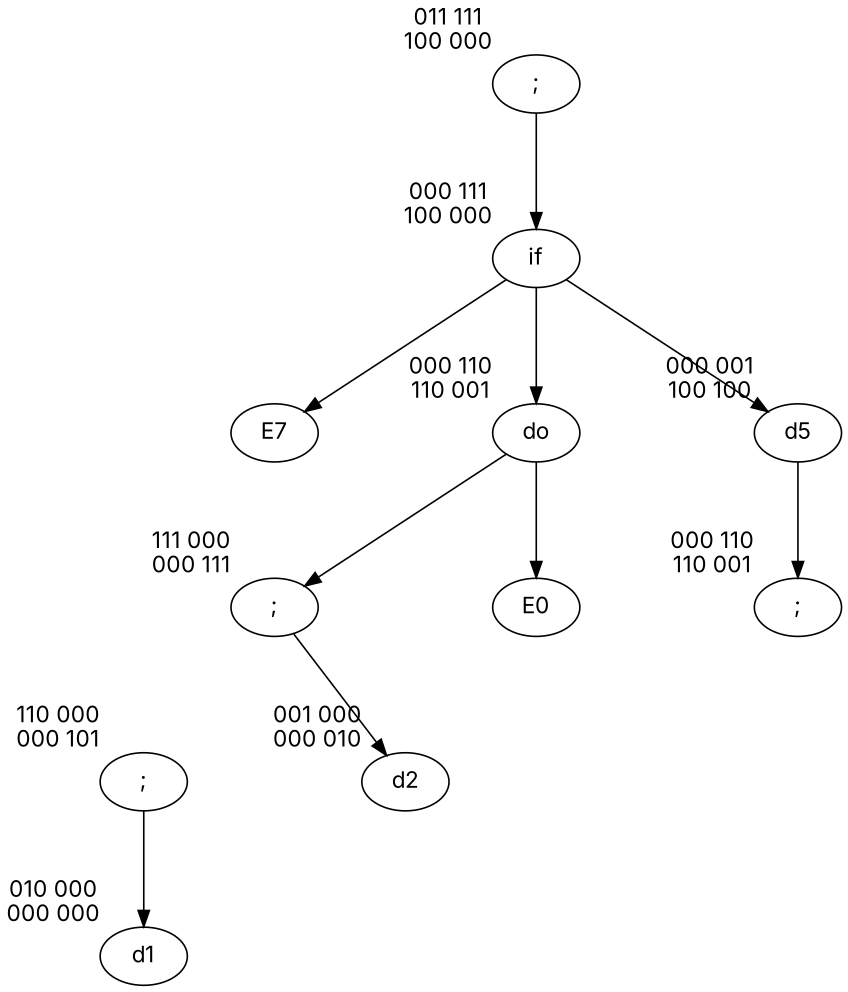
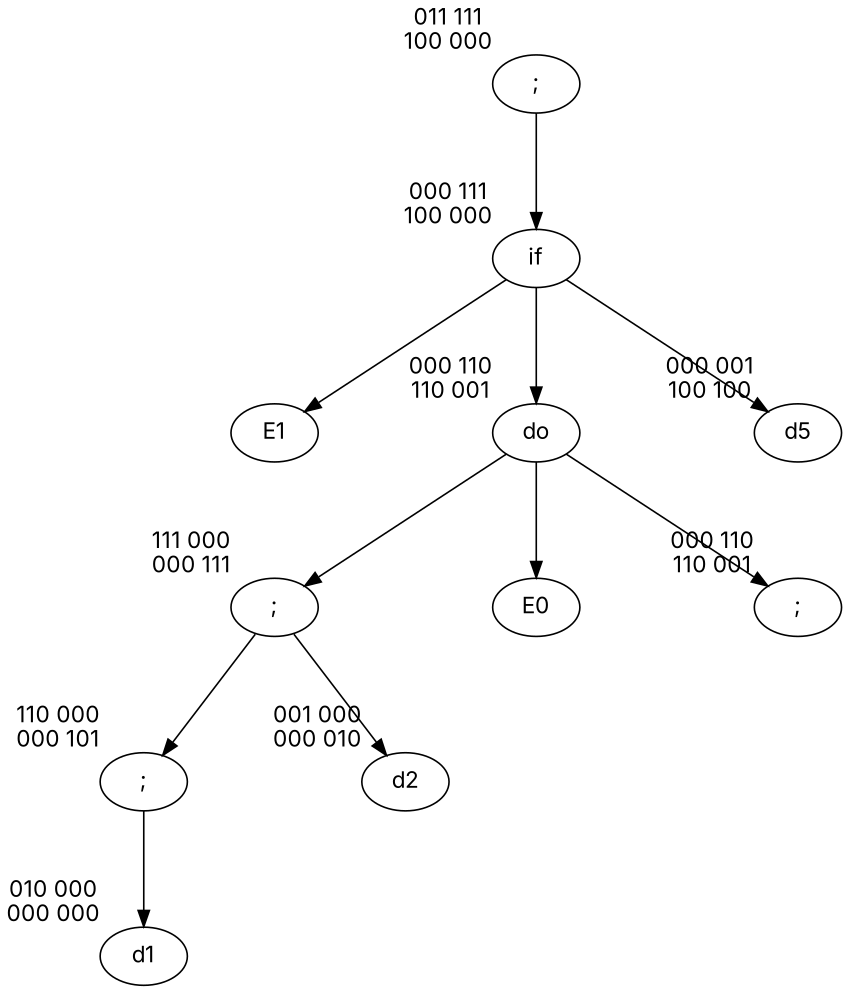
node "E7": label "E7" -> "E1"
edge "d5 000 001 100 100" -> "; 000 110 110 001": now "do 000 110 110 001" -> "; 000 110 110 001"
edge "; 111 000 000 111" -> "; 110 000 000 101": added
